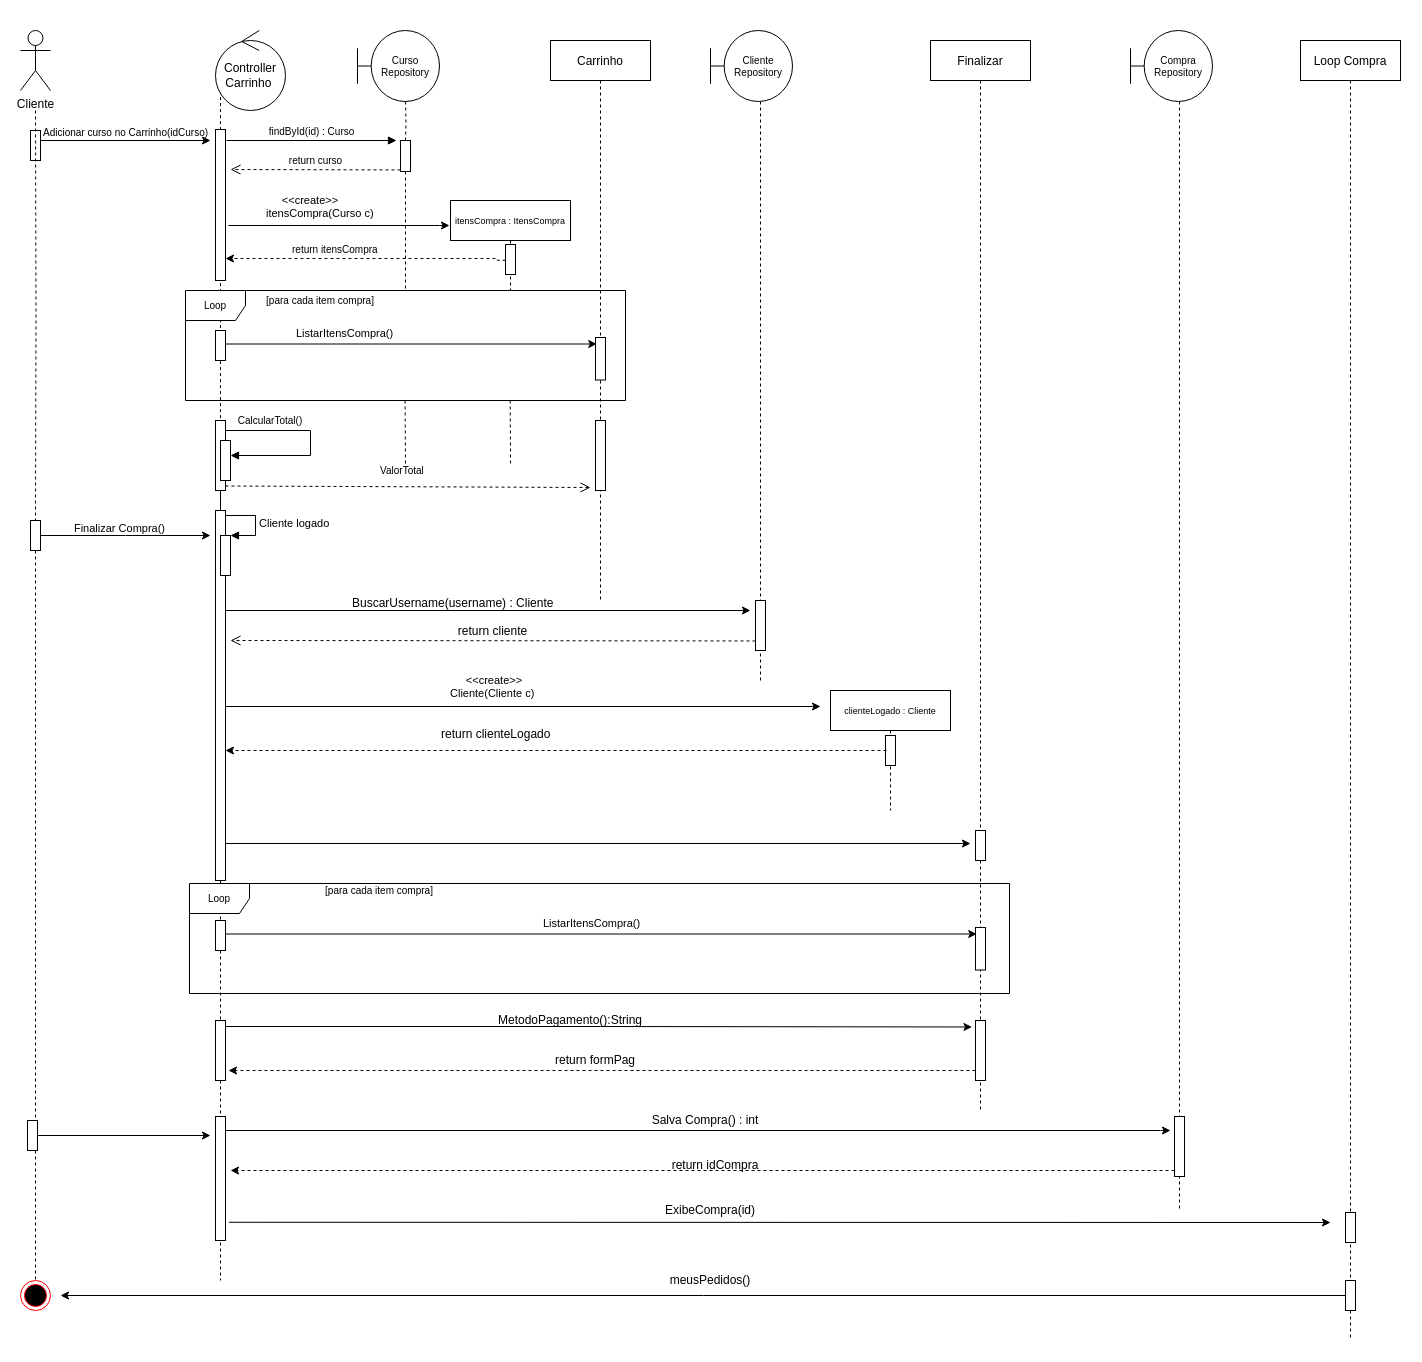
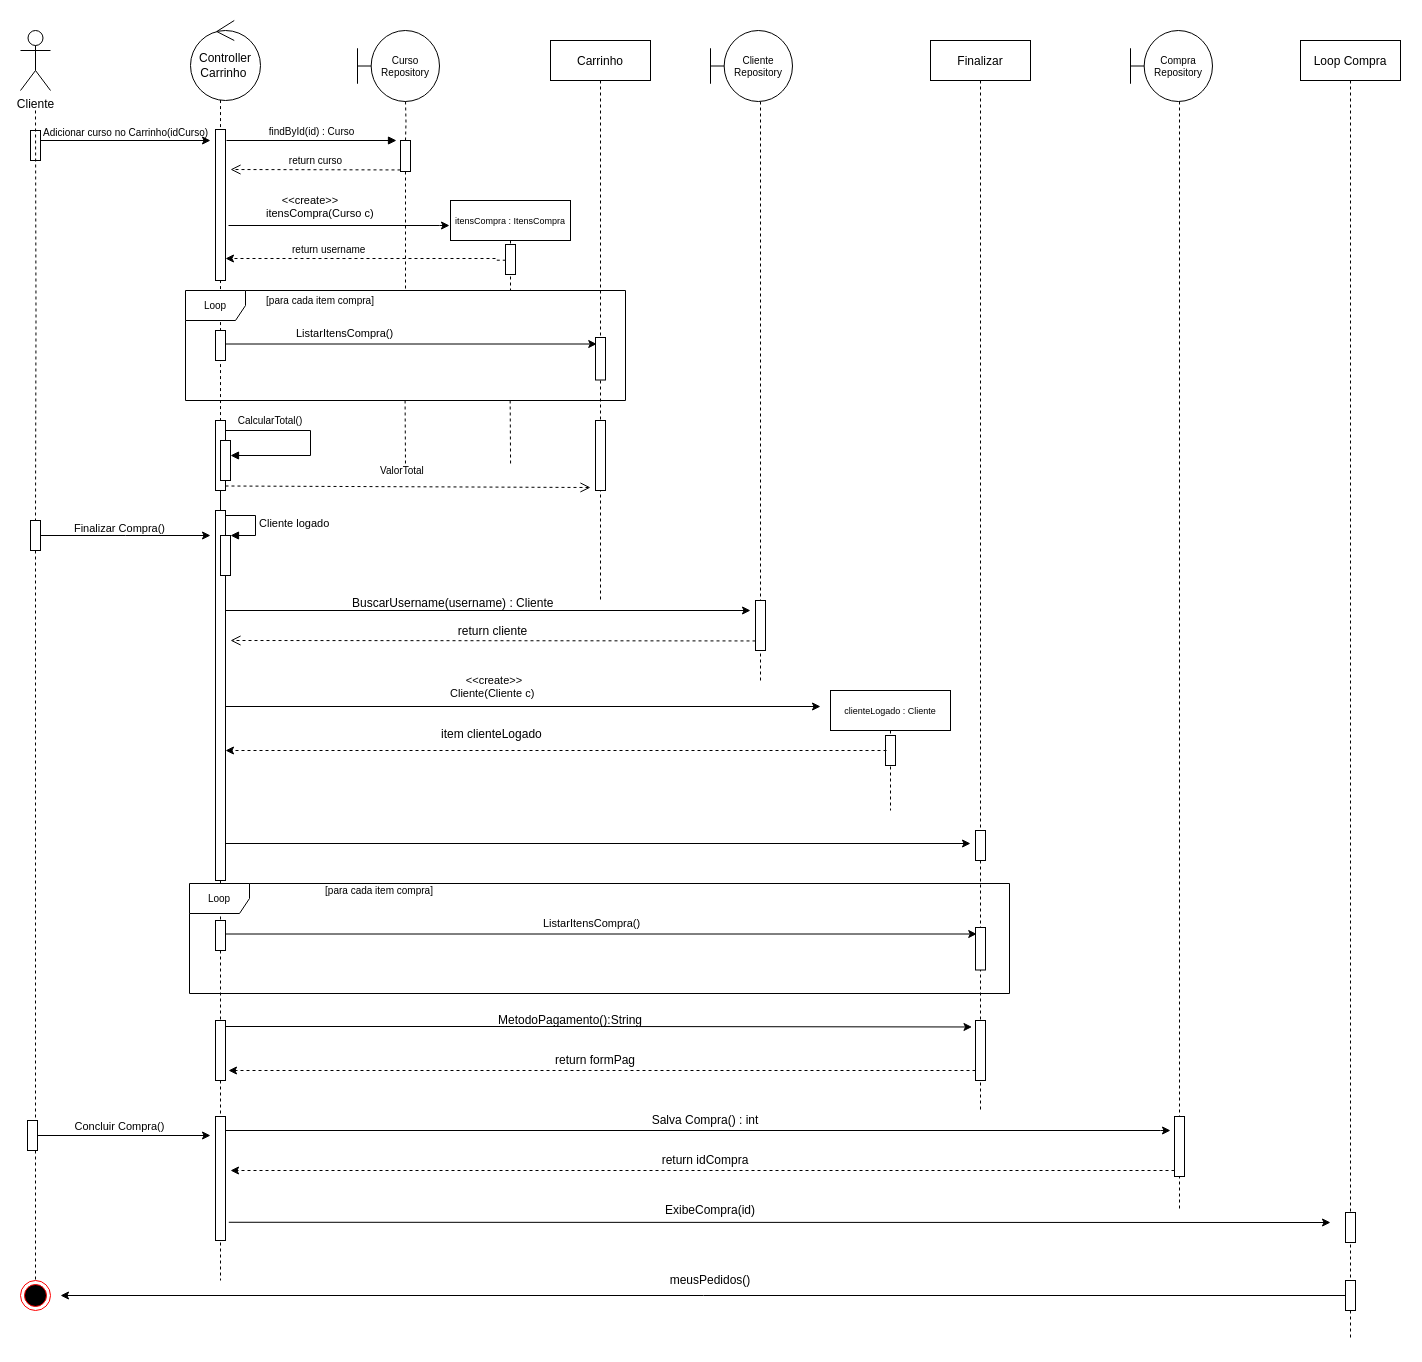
node "Controller Carrinho": moved (251, 71) -> (226, 61)
node "return itensCompra": label "return itensCompra" -> "return username"
node "return clienteLogado": label "return clienteLogado" -> "item clienteLogado"
node "Concluir Compra()": added
node "return idCompra": moved (716, 1166) -> (706, 1161)
